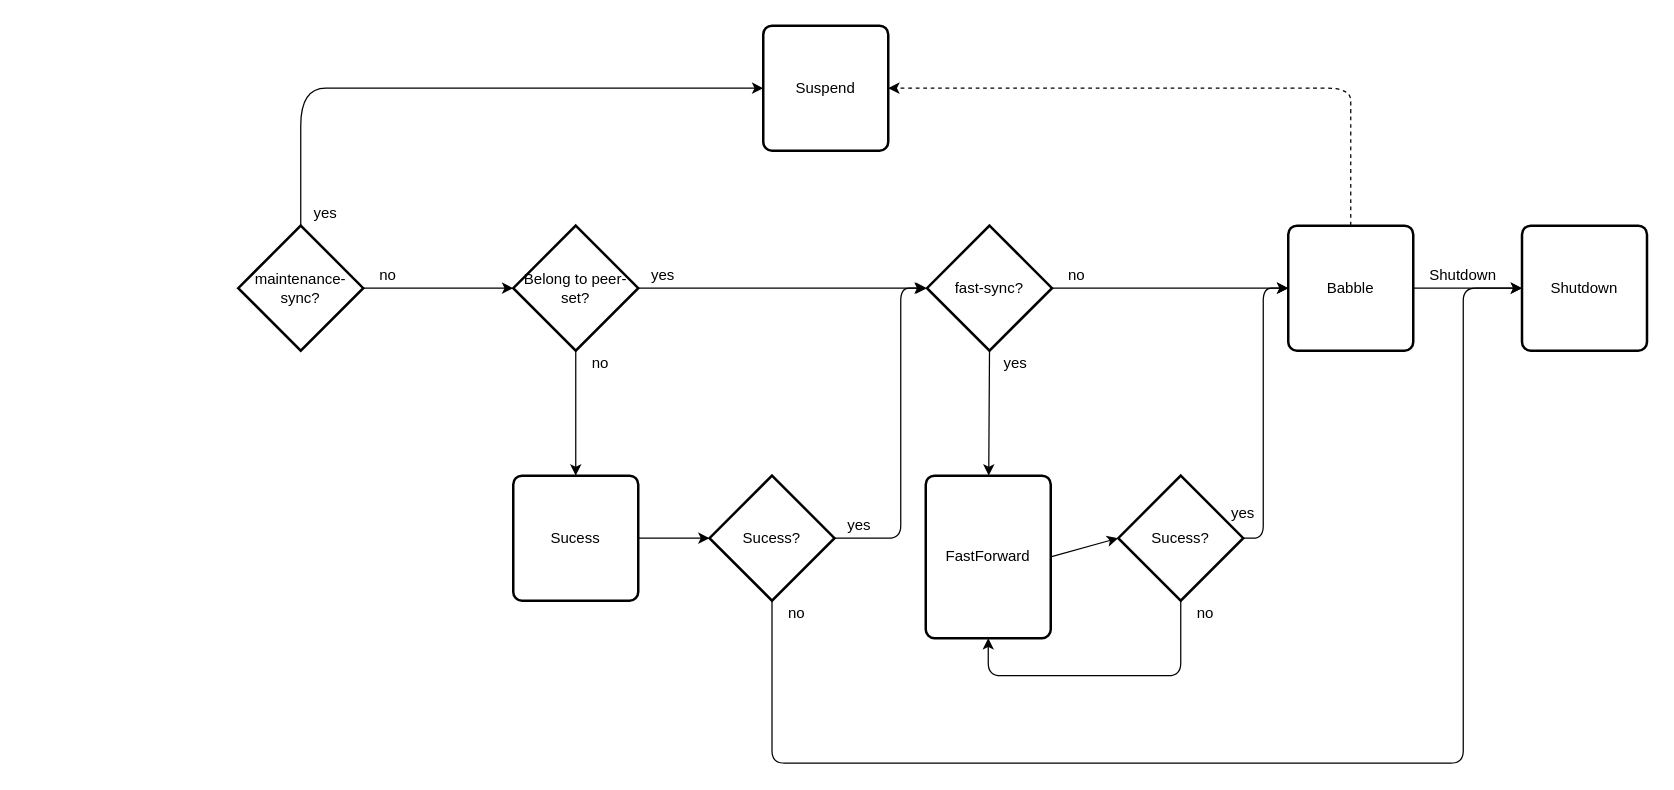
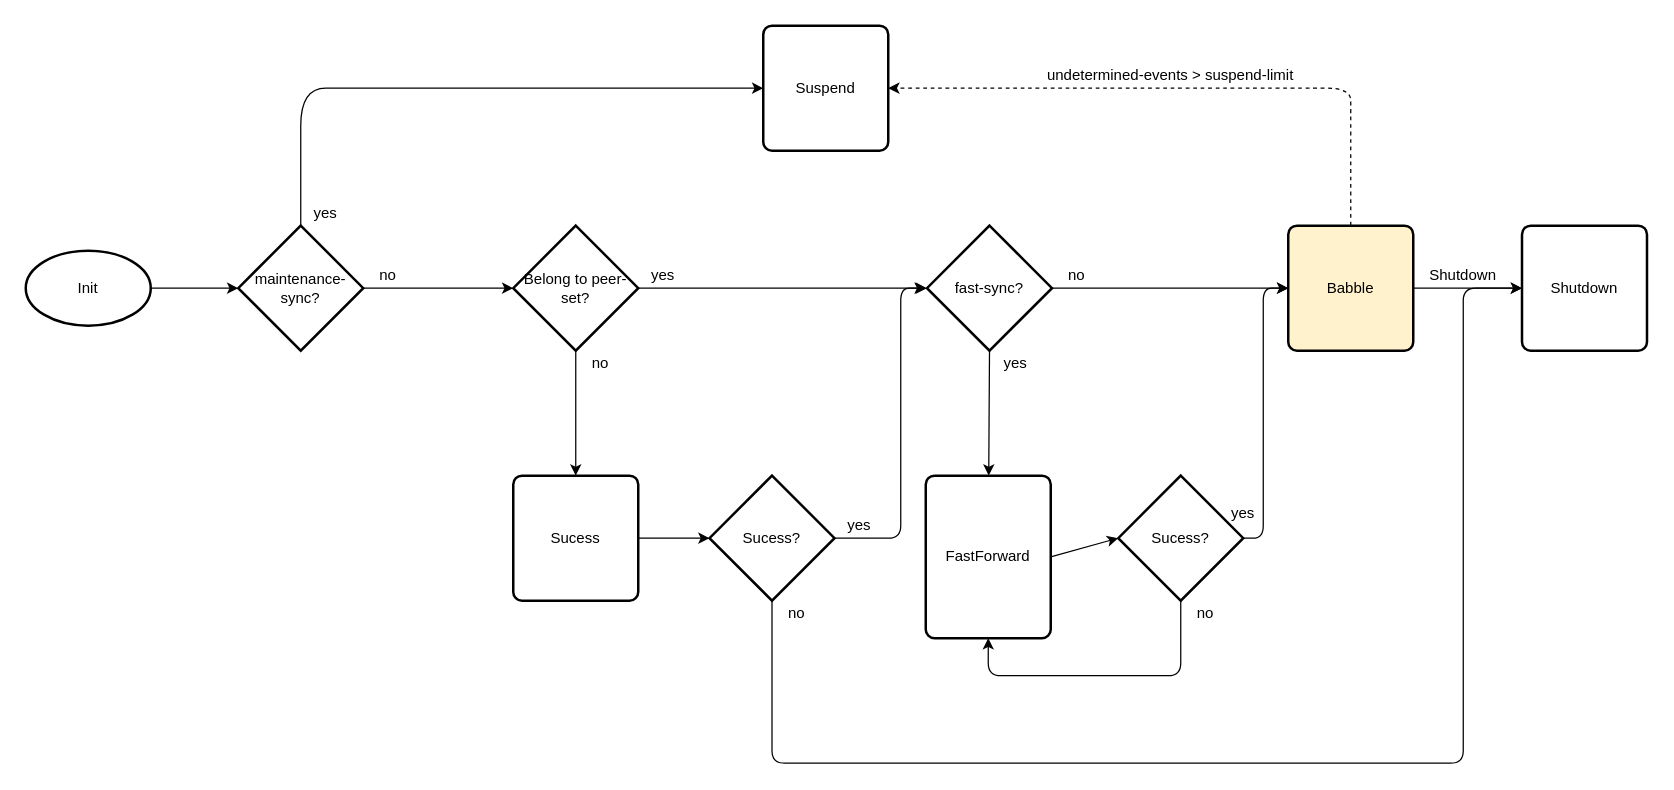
node "undetermined-events > suspend-limit": added
node "Init": added
edge "Init" -> "maintenance-sync?": added
node "Babble": fillcolor #ffffff -> #fff2cc
